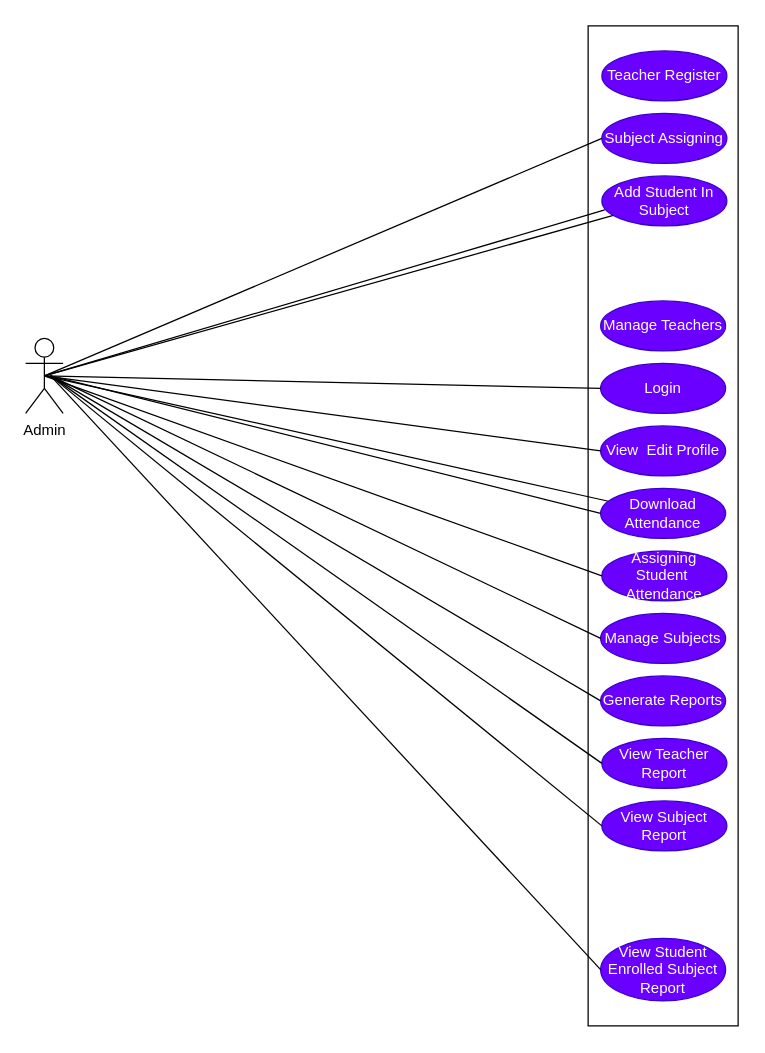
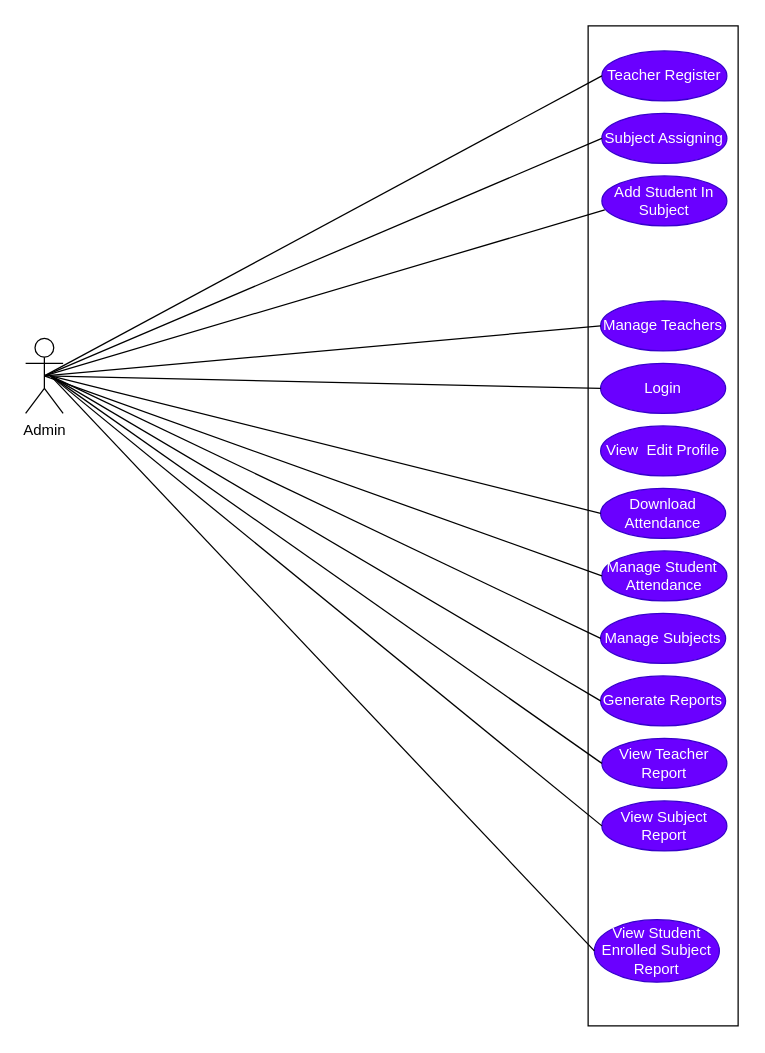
edge "Add Student In Subject" -- "Admin": now "Teacher Register" -- "Admin"
edge "Admin" -- "View Edit Profile": removed
edge "Admin" -- "Download Attendance": now "Admin" -- "Manage Teachers"
node "Assigning Student Attendance": label "Assigning Student Attendance" -> "Manage Student Attendance"
node "View Student Enrolled Subject Report": moved (663, 969) -> (657, 951)
